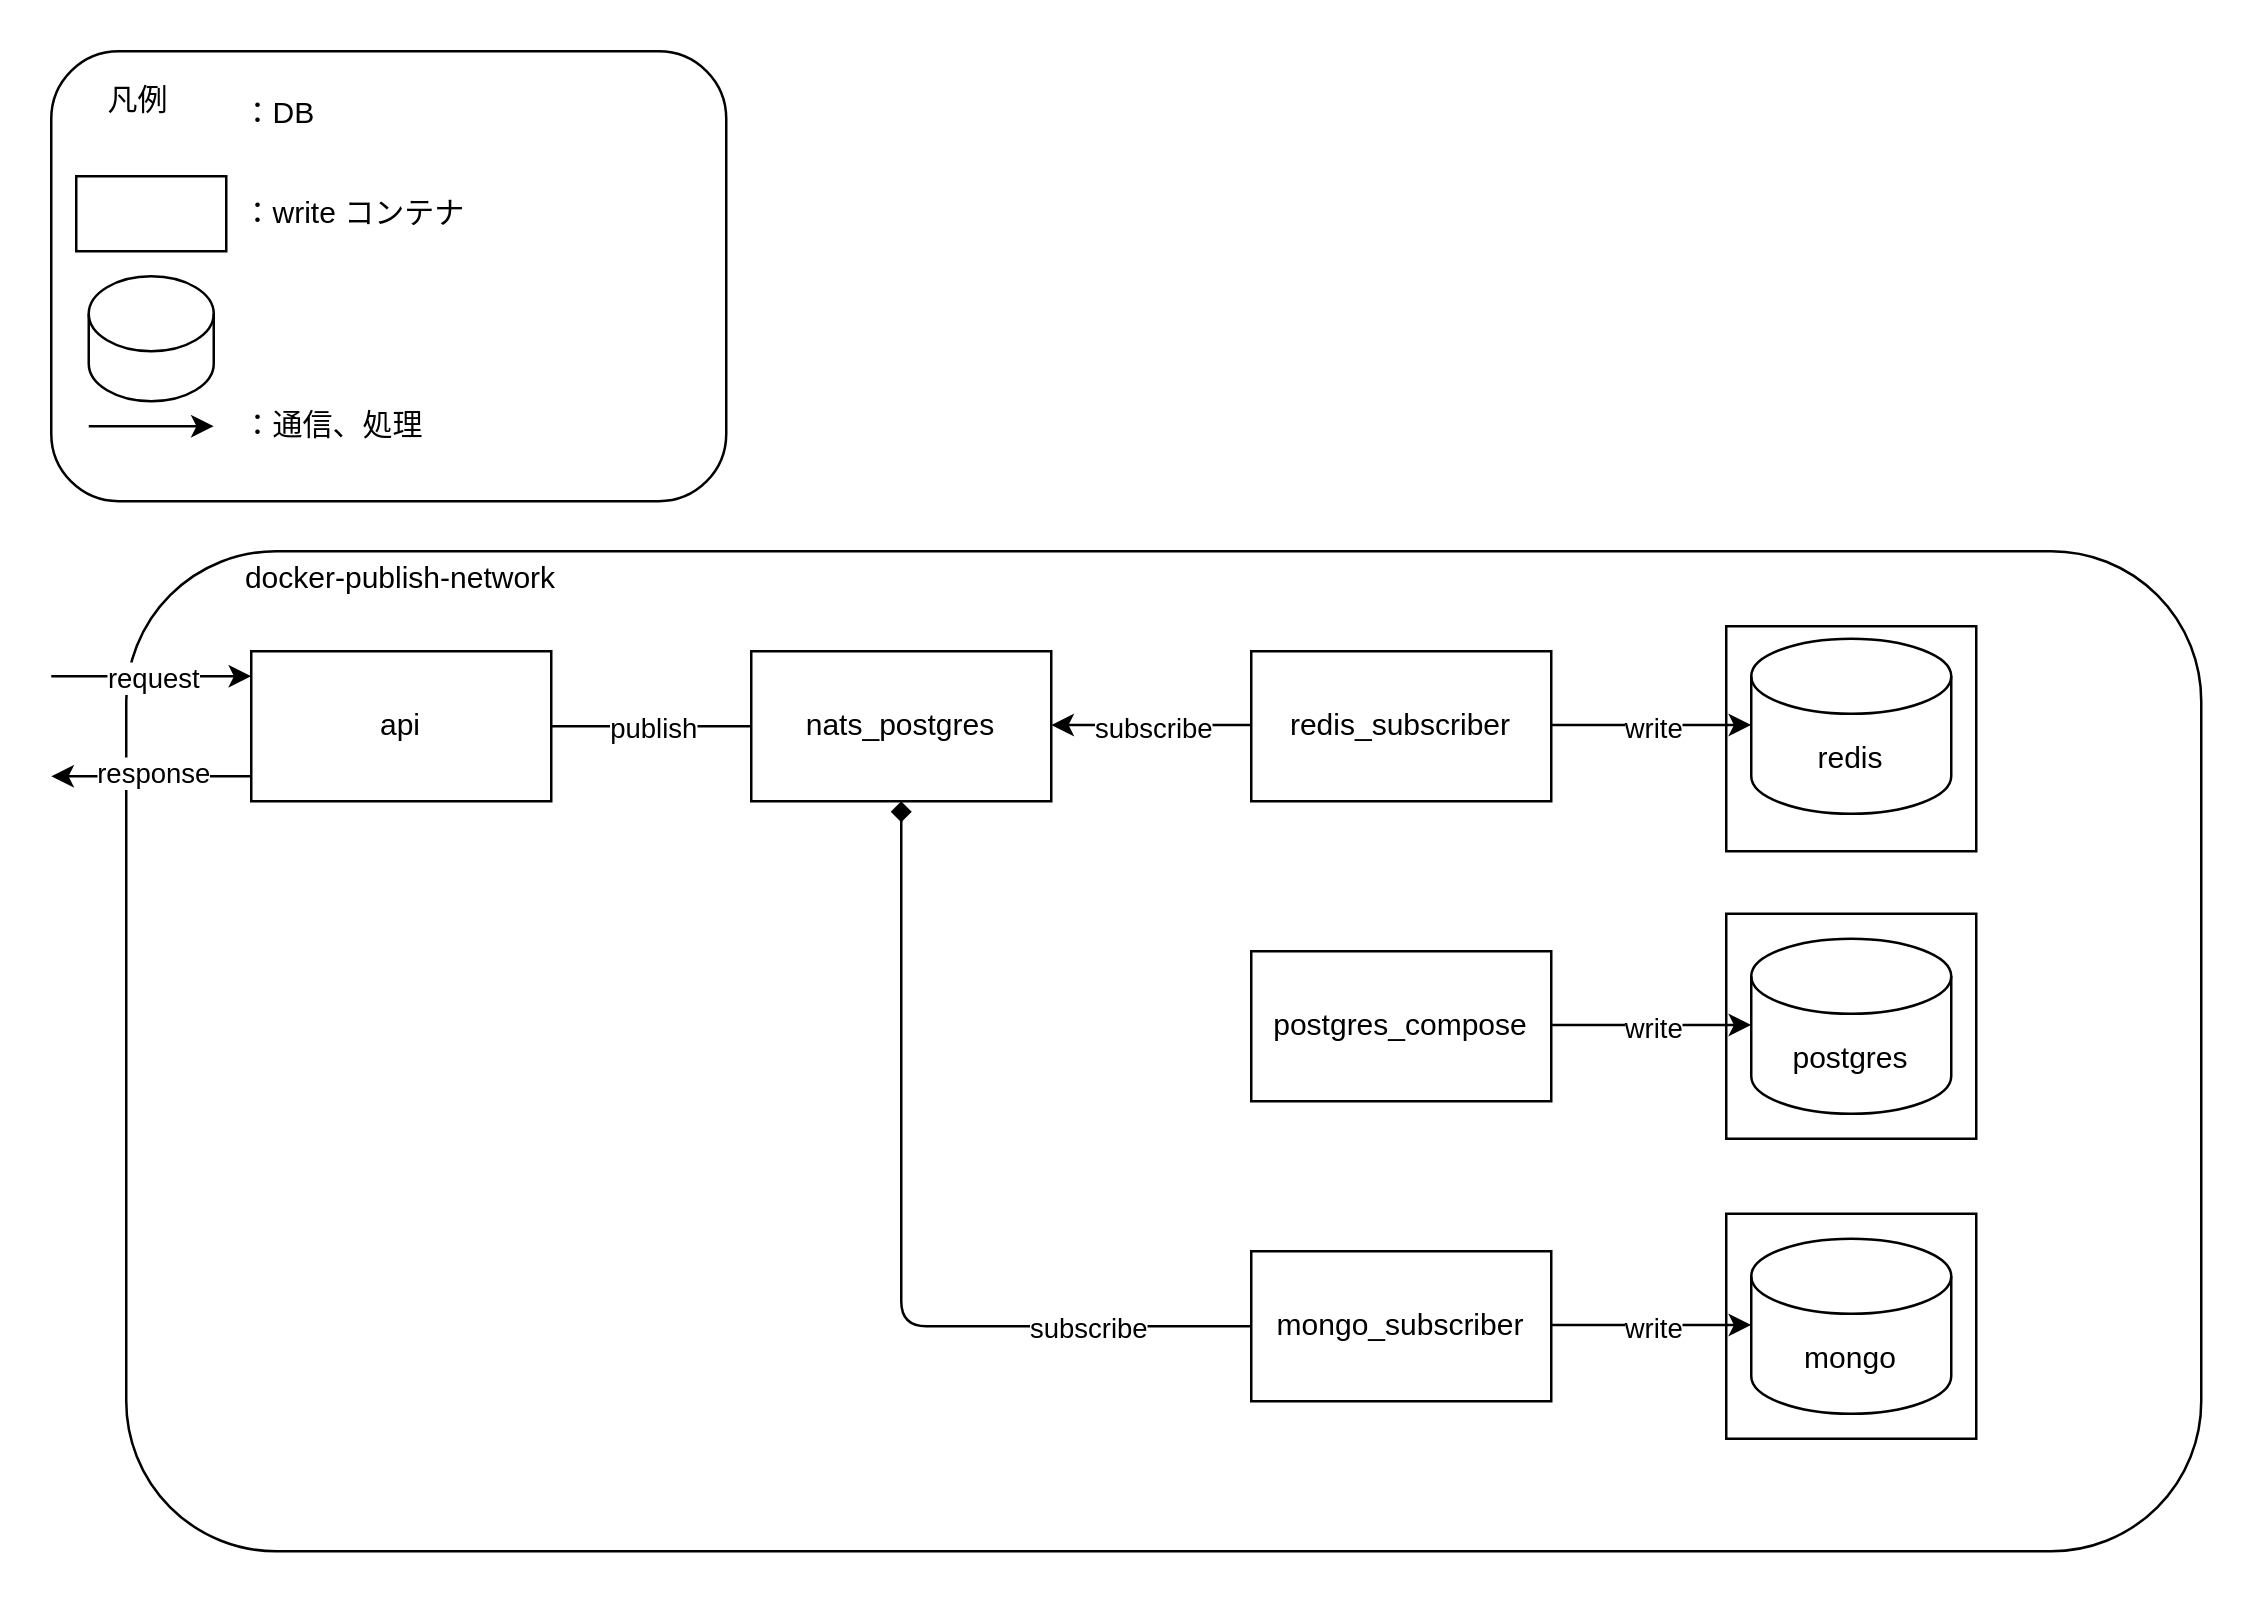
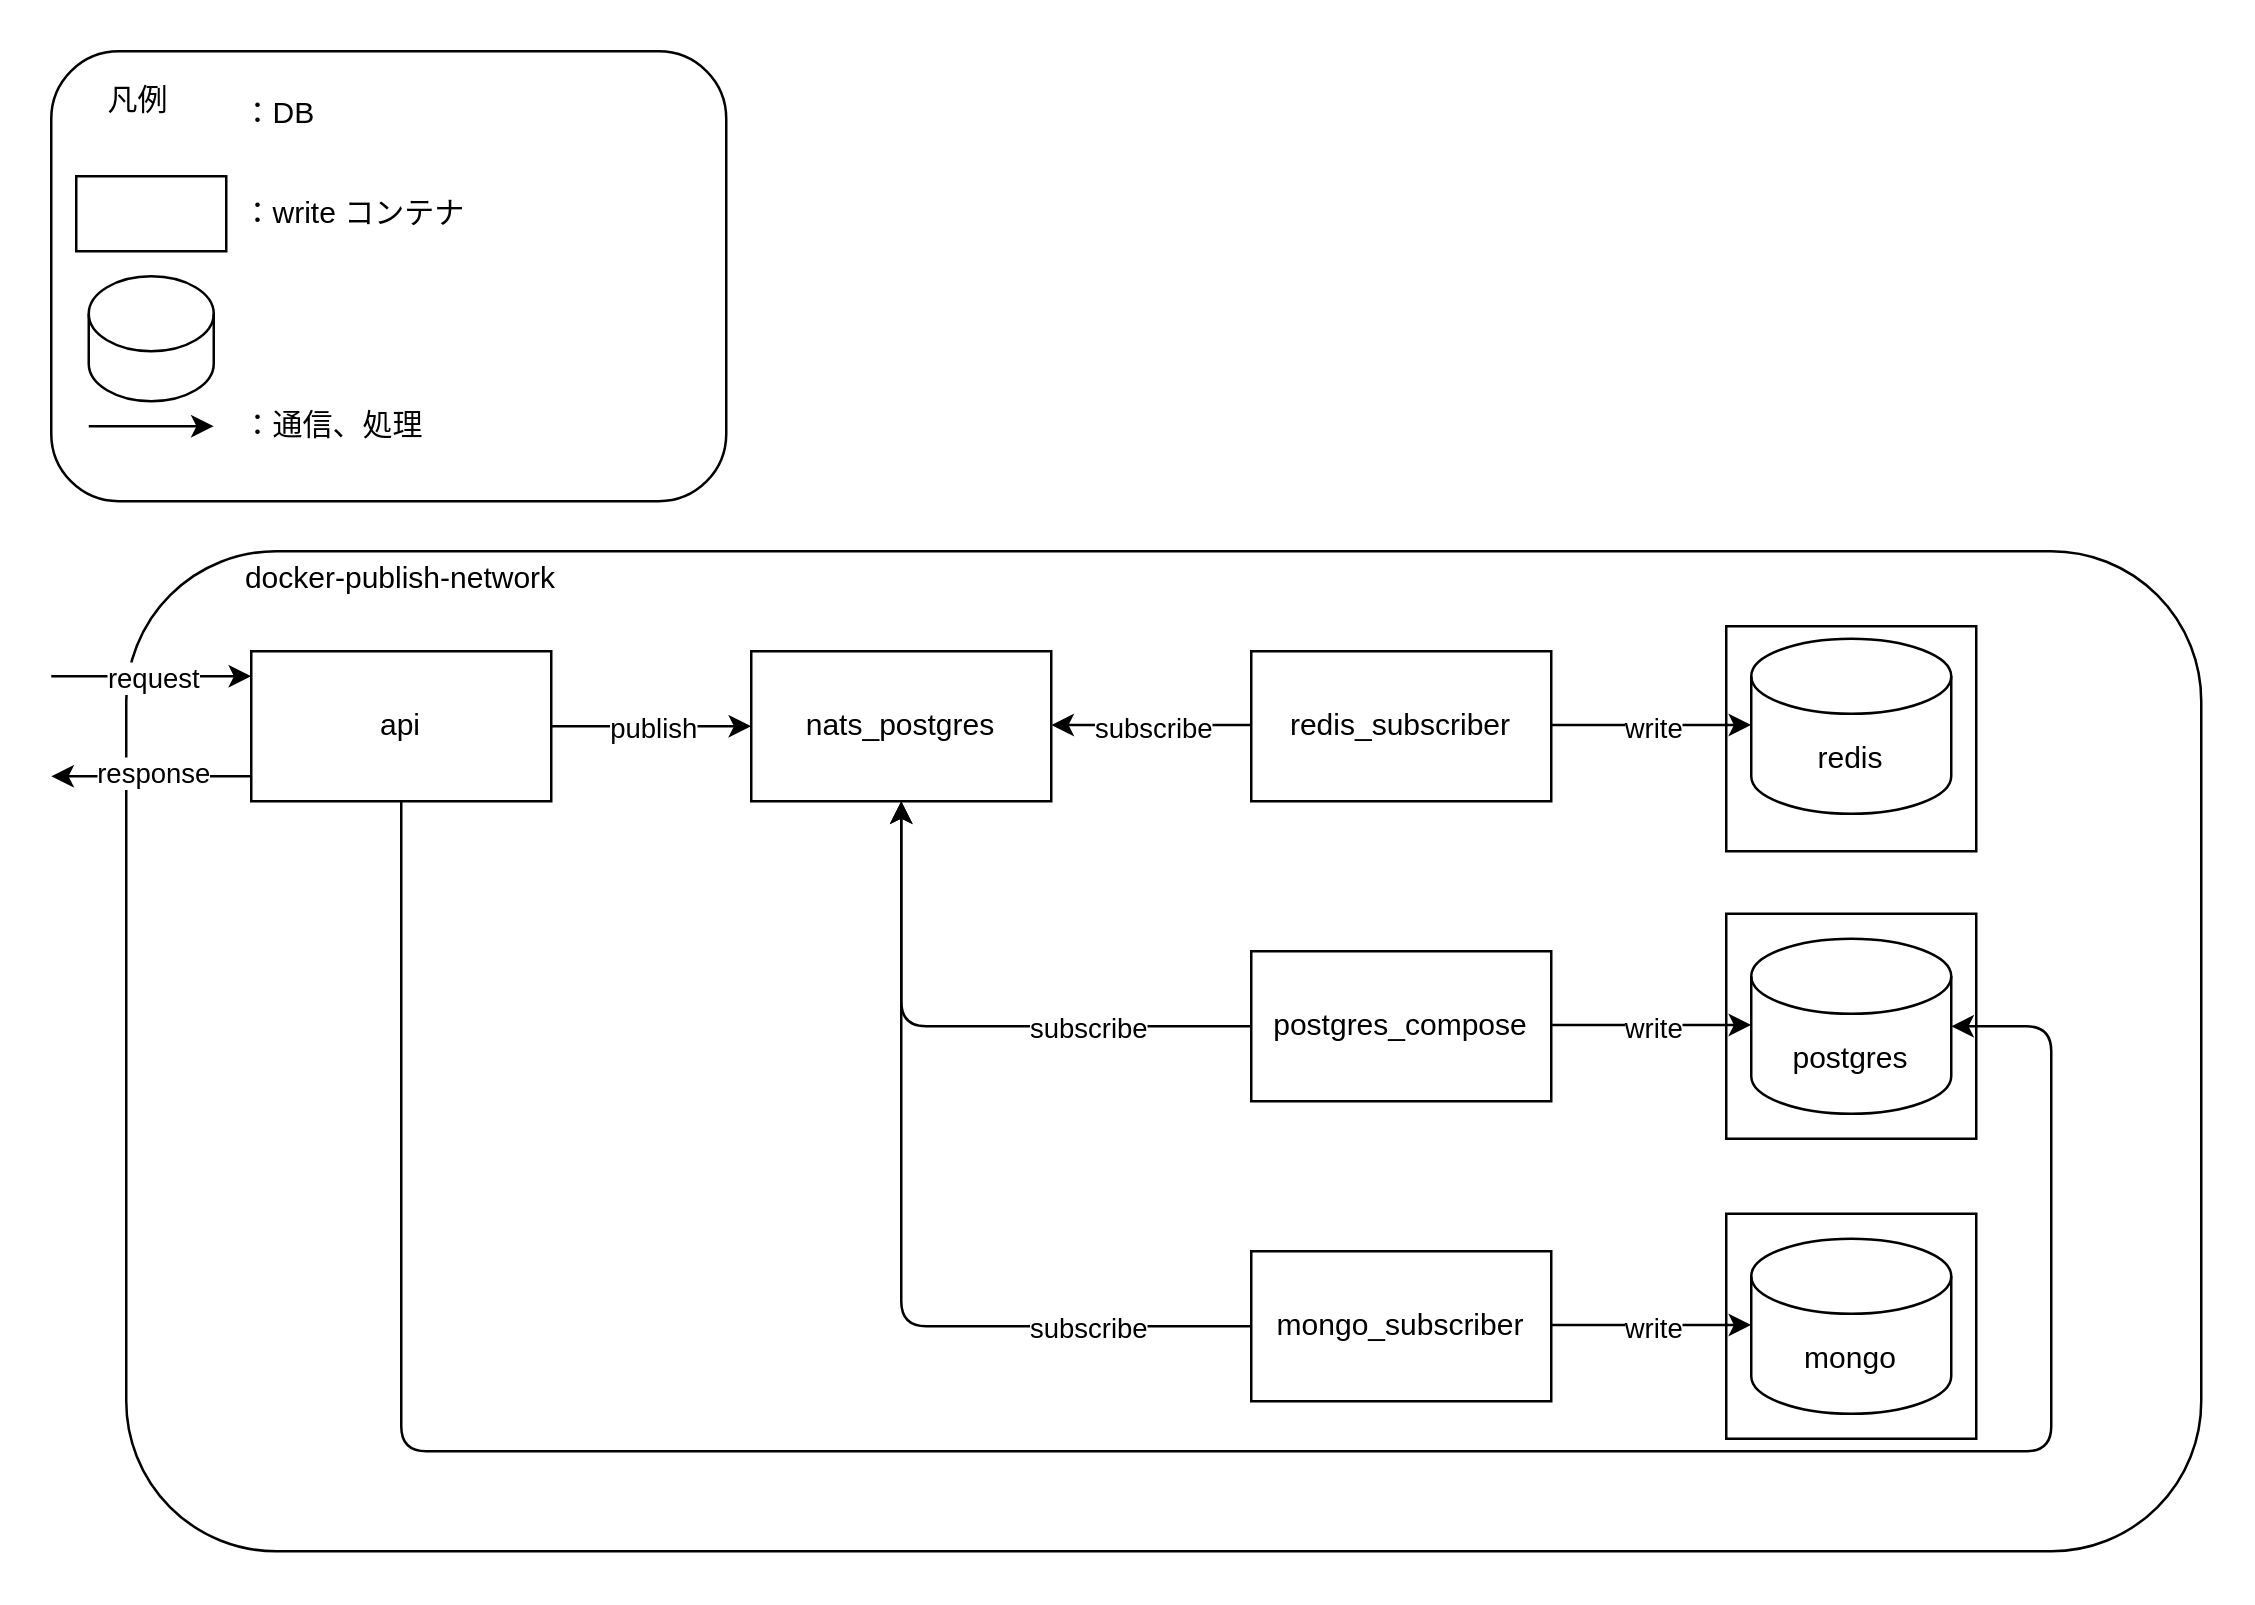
edge "api" -- "nats_postgres": arrowhead none -> classic
edge "mongo_subscriber" -> "nats_postgres": arrowhead diamond -> classic
edge "postgres_compose" -> "nats_postgres": added, label "subscribe"
edge "api" -> "postgres": added
